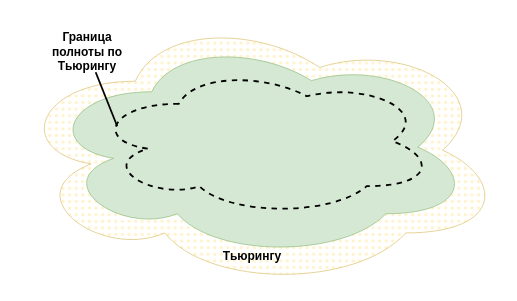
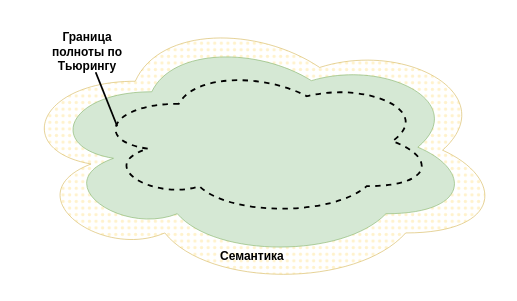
node "Тьюрингу": label "Тьюрингу" -> "Семантика"
